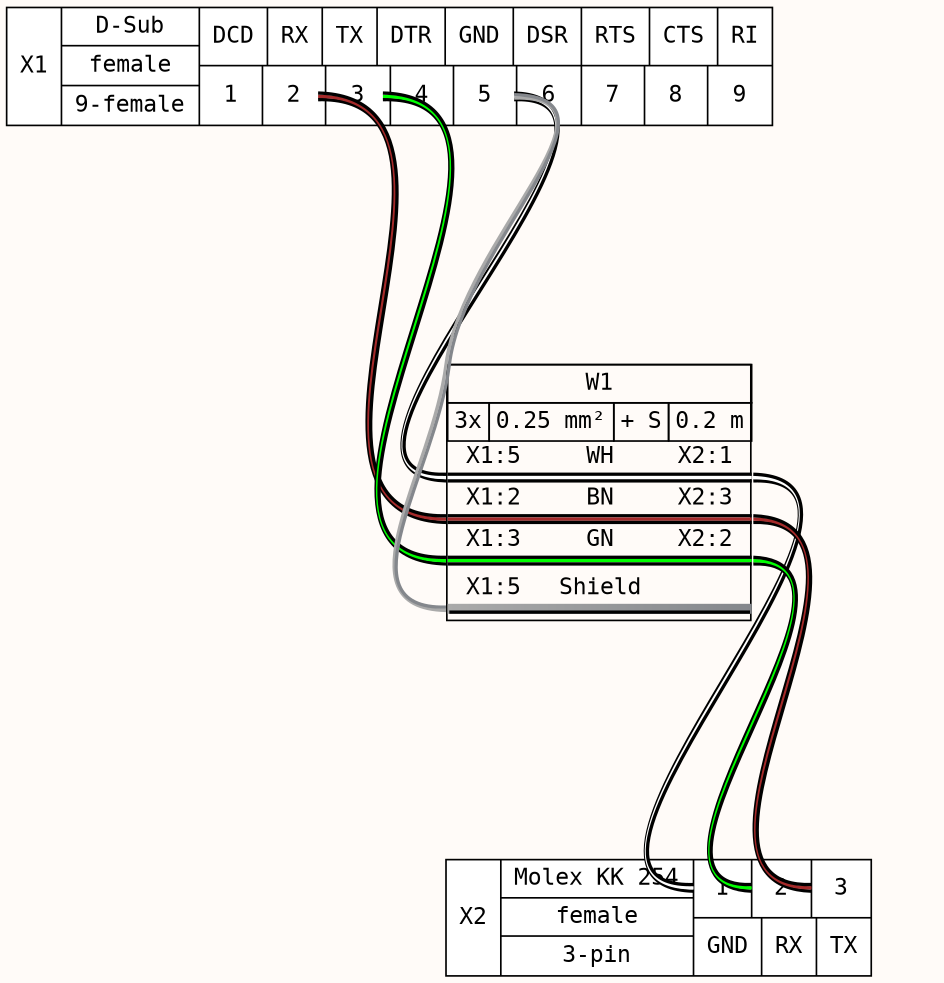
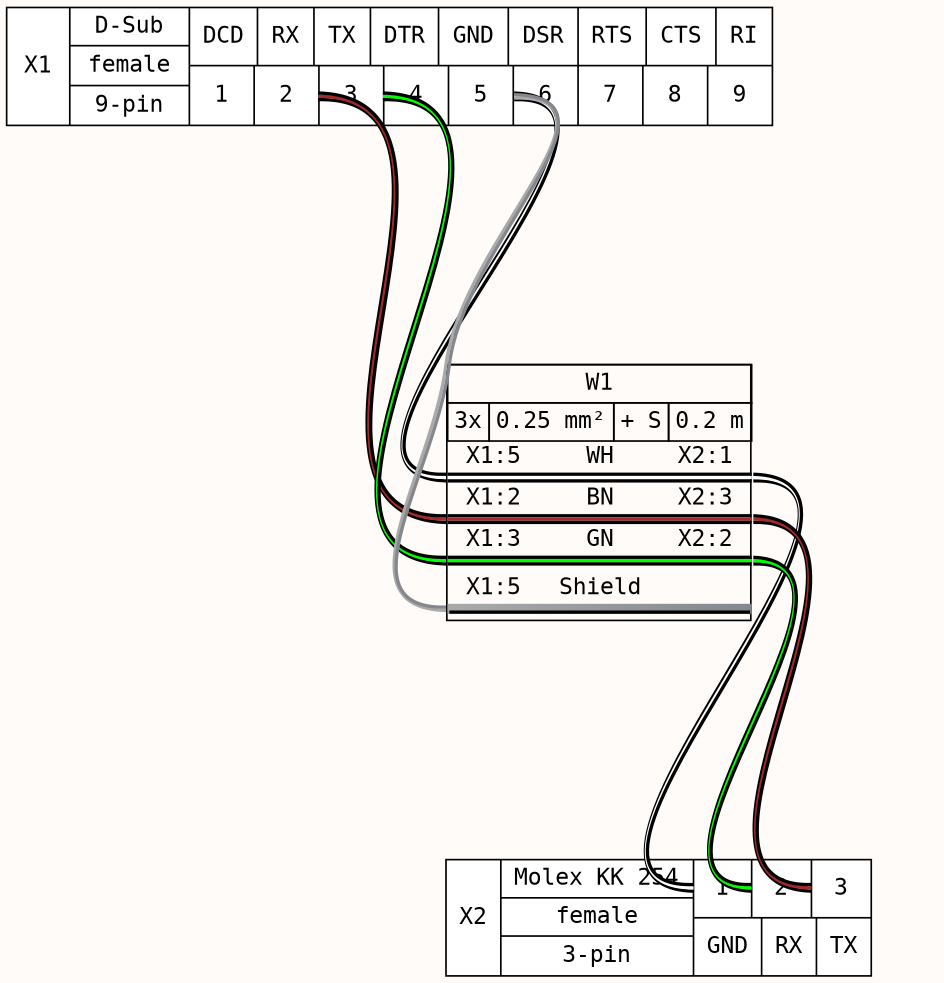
node "X1": text "9-female" -> "9-pin"
